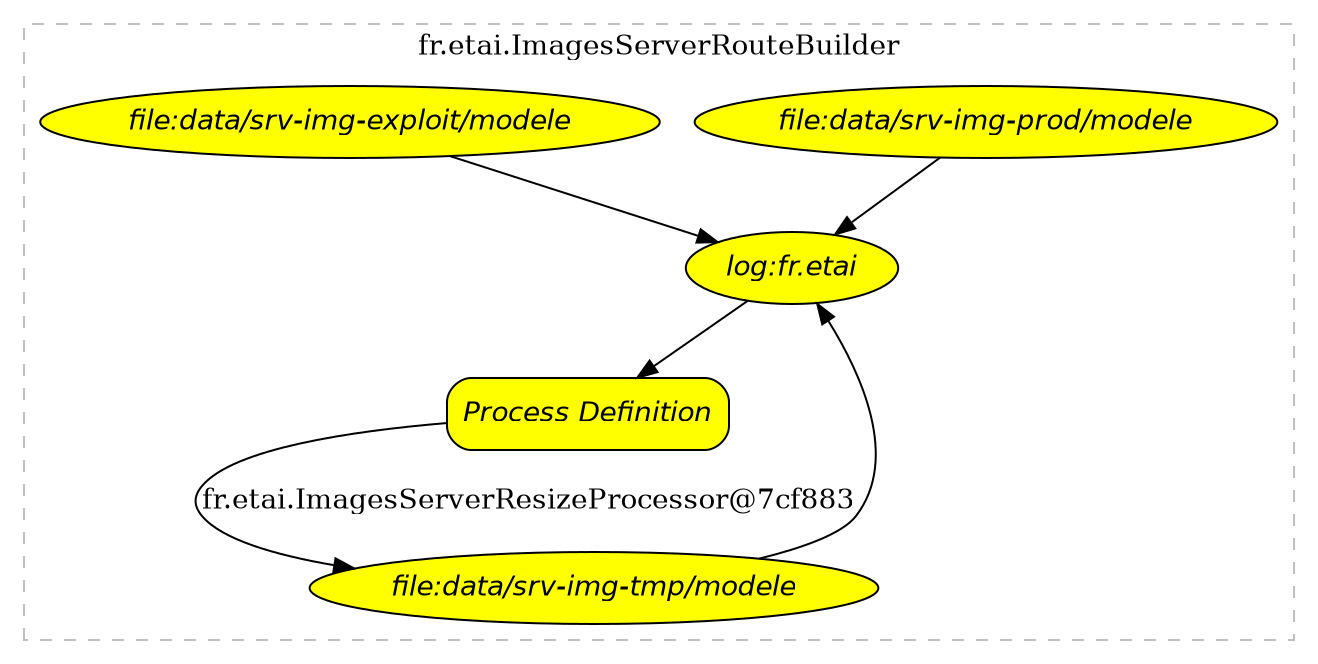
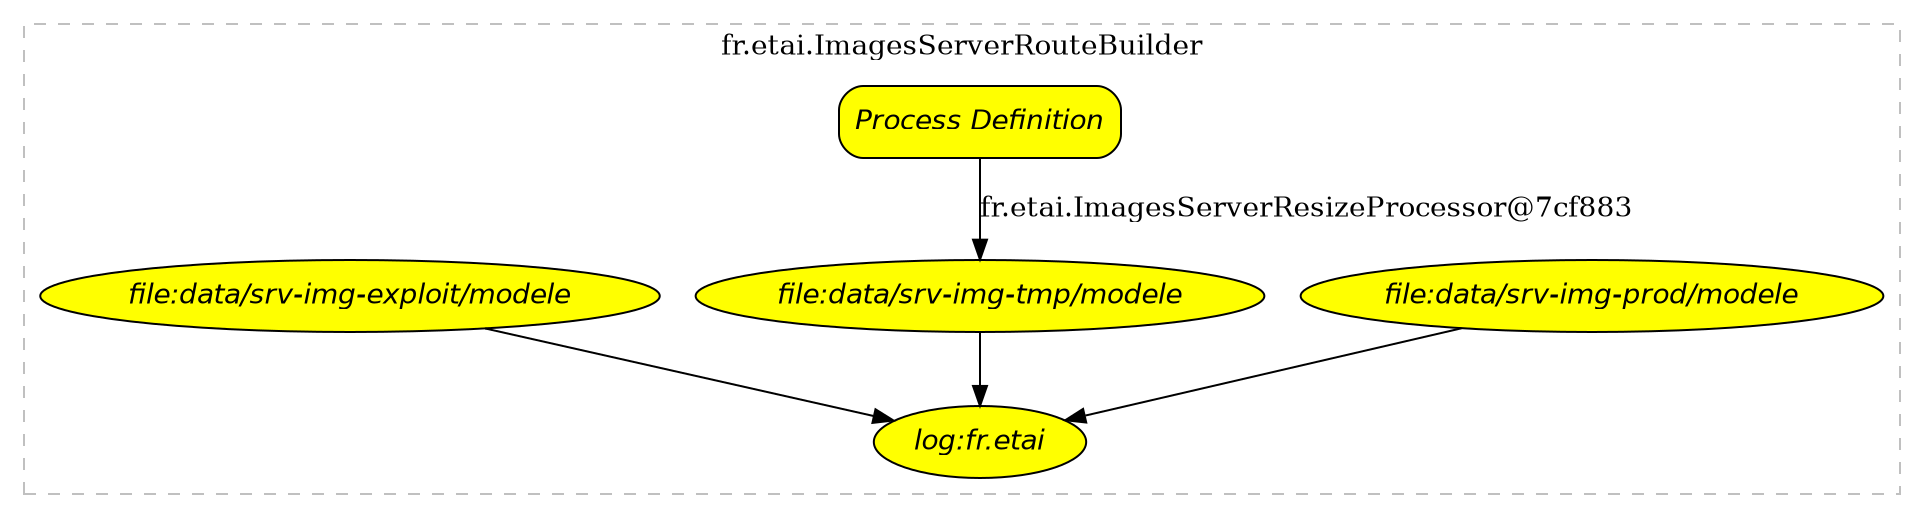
edge "log:fr.etai" -> "Process Definition": removed
